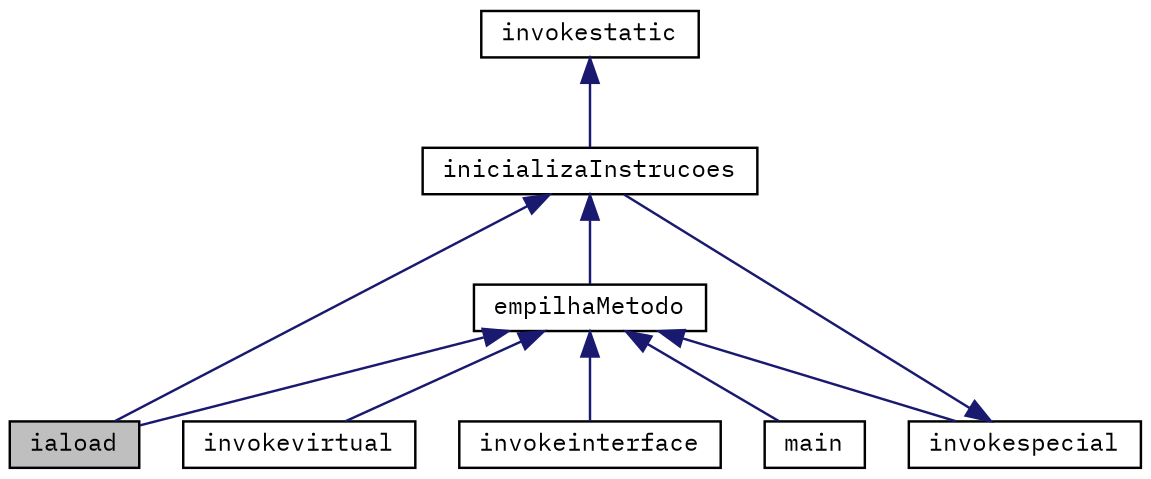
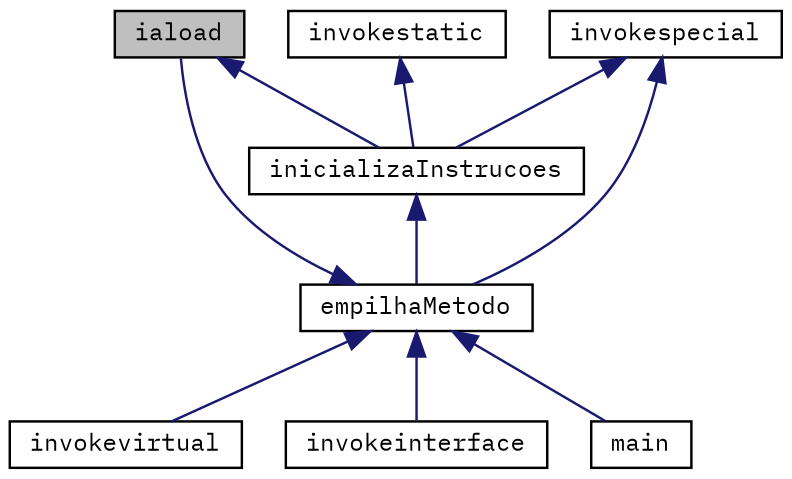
edge "iaload" -> "inicializaInstrucoes": reversed
edge "invokespecial" -> "empilhaMetodo": reversed
